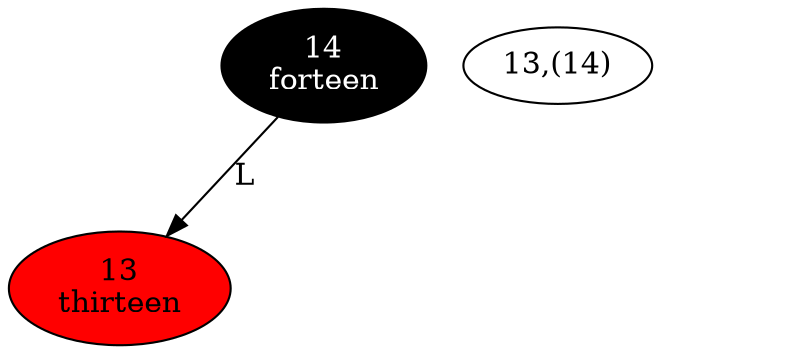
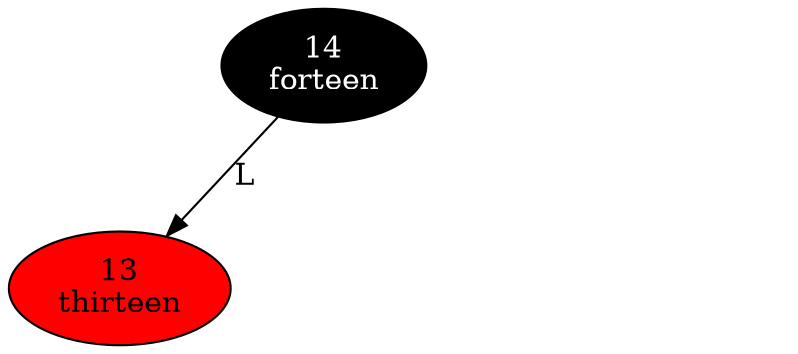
node "13,(14)": removed
